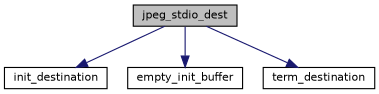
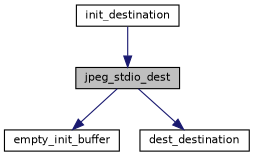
edge "jpeg_stdio_dest" -> "init_destination": reversed
node "term_destination": label "term_destination" -> "dest_destination"
